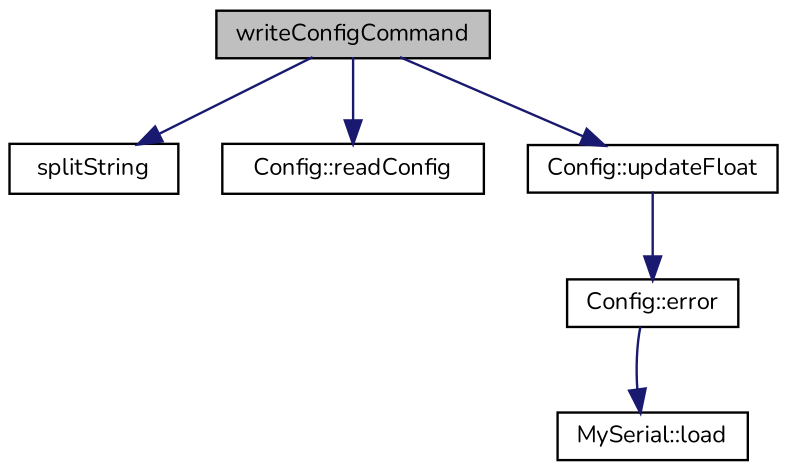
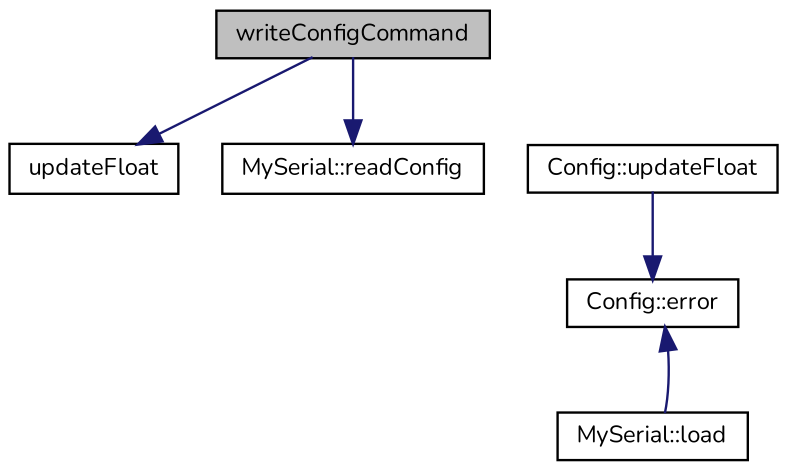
edge "writeConfigCommand" -> "Config::updateFloat": removed
node "splitString": label "splitString" -> "updateFloat"
node "Config::readConfig": label "Config::readConfig" -> "MySerial::readConfig"
edge "Config::error" -> "MySerial::load": reversed
